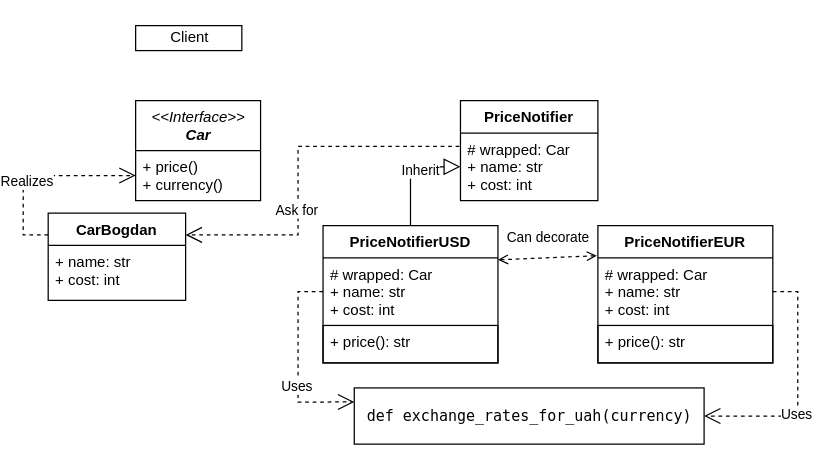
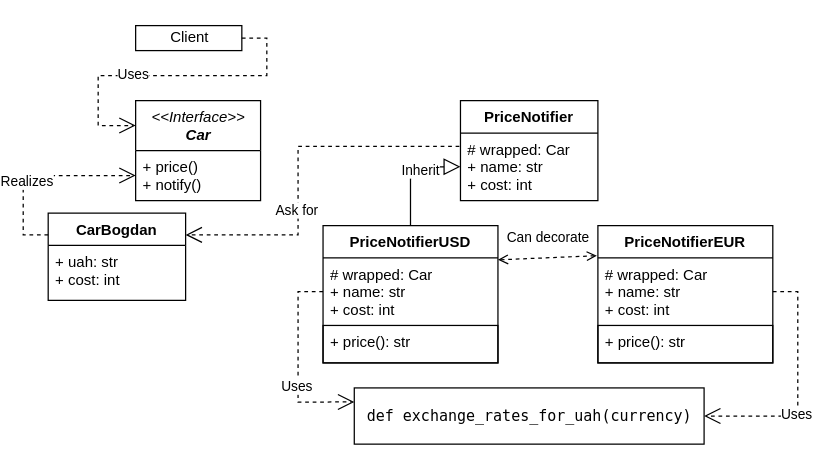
edge "Client" -> "<<Interface>> Car": added, label "Uses"
node "+ price() + currency()": label "+ price() + currency()" -> "+ price() + notify()"
node "+ name: str + cost: int": label "+ name: str + cost: int" -> "+ uah: str + cost: int"
